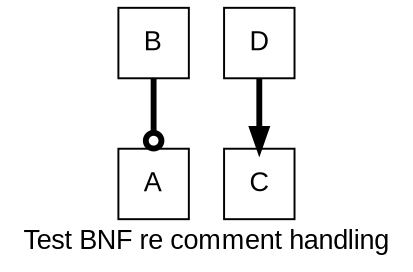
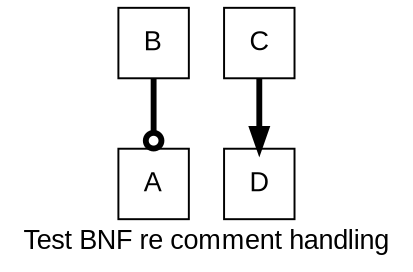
edge "D" -> "C": reversed
